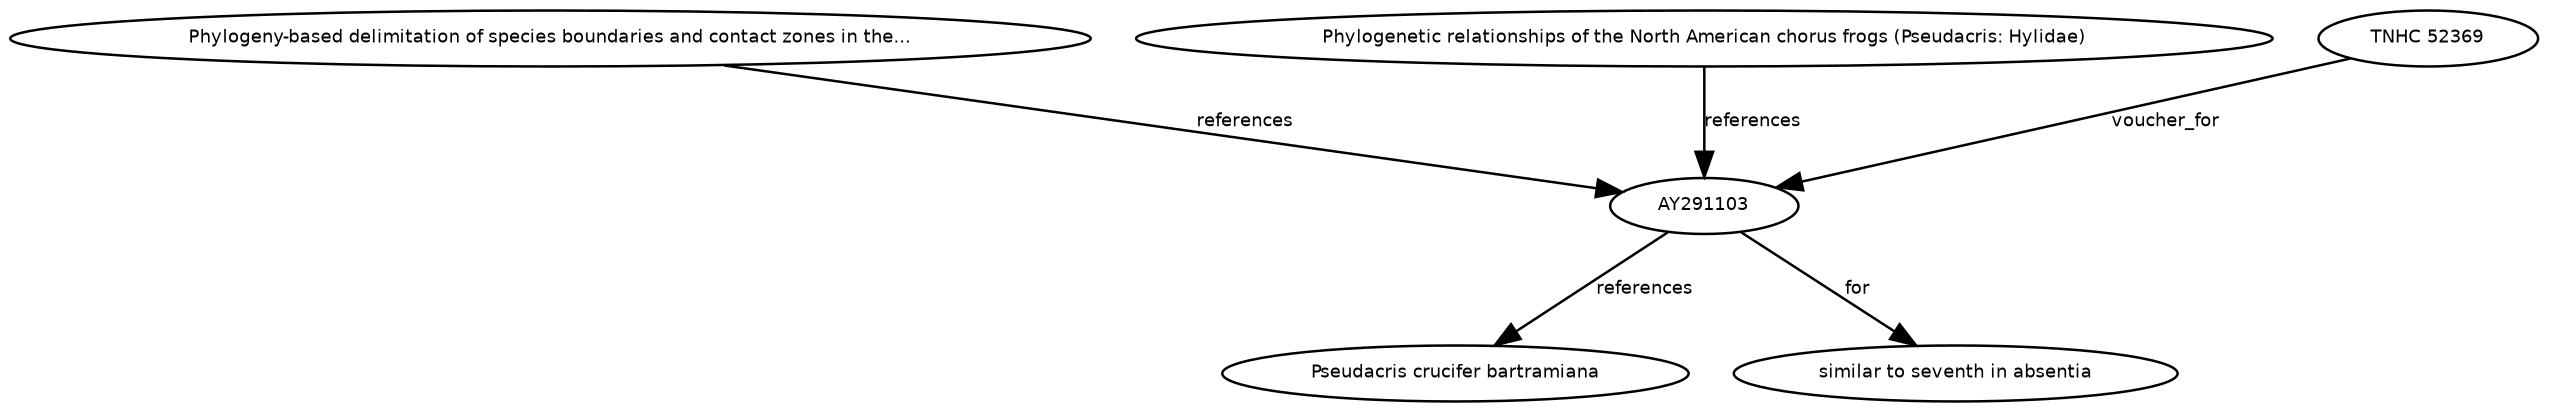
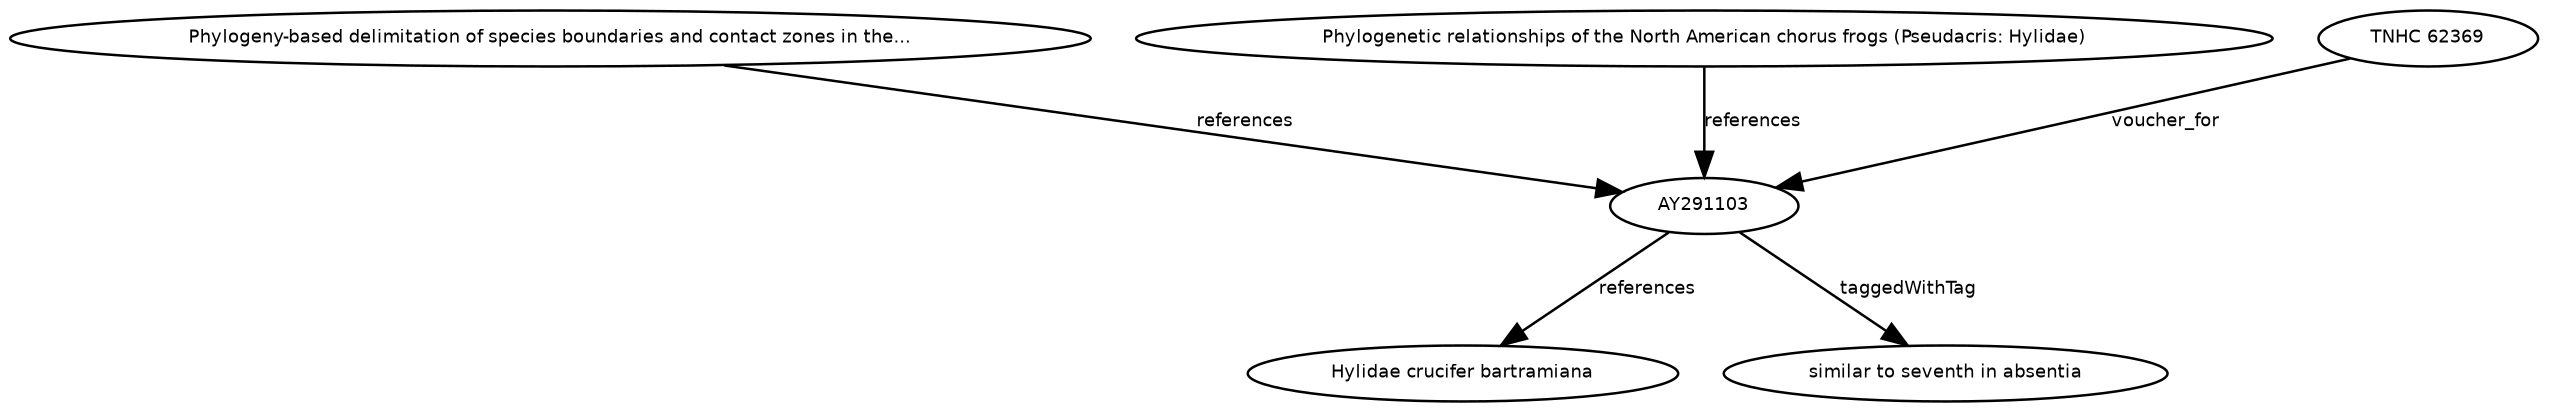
node "TNHC 52369": label "TNHC 52369" -> "TNHC 62369"
edge "AY291103" -> "similar to seventh in absentia": label "for" -> "taggedWithTag"
node "Pseudacris crucifer bartramiana": label "Pseudacris crucifer bartramiana" -> "Hylidae crucifer bartramiana"
